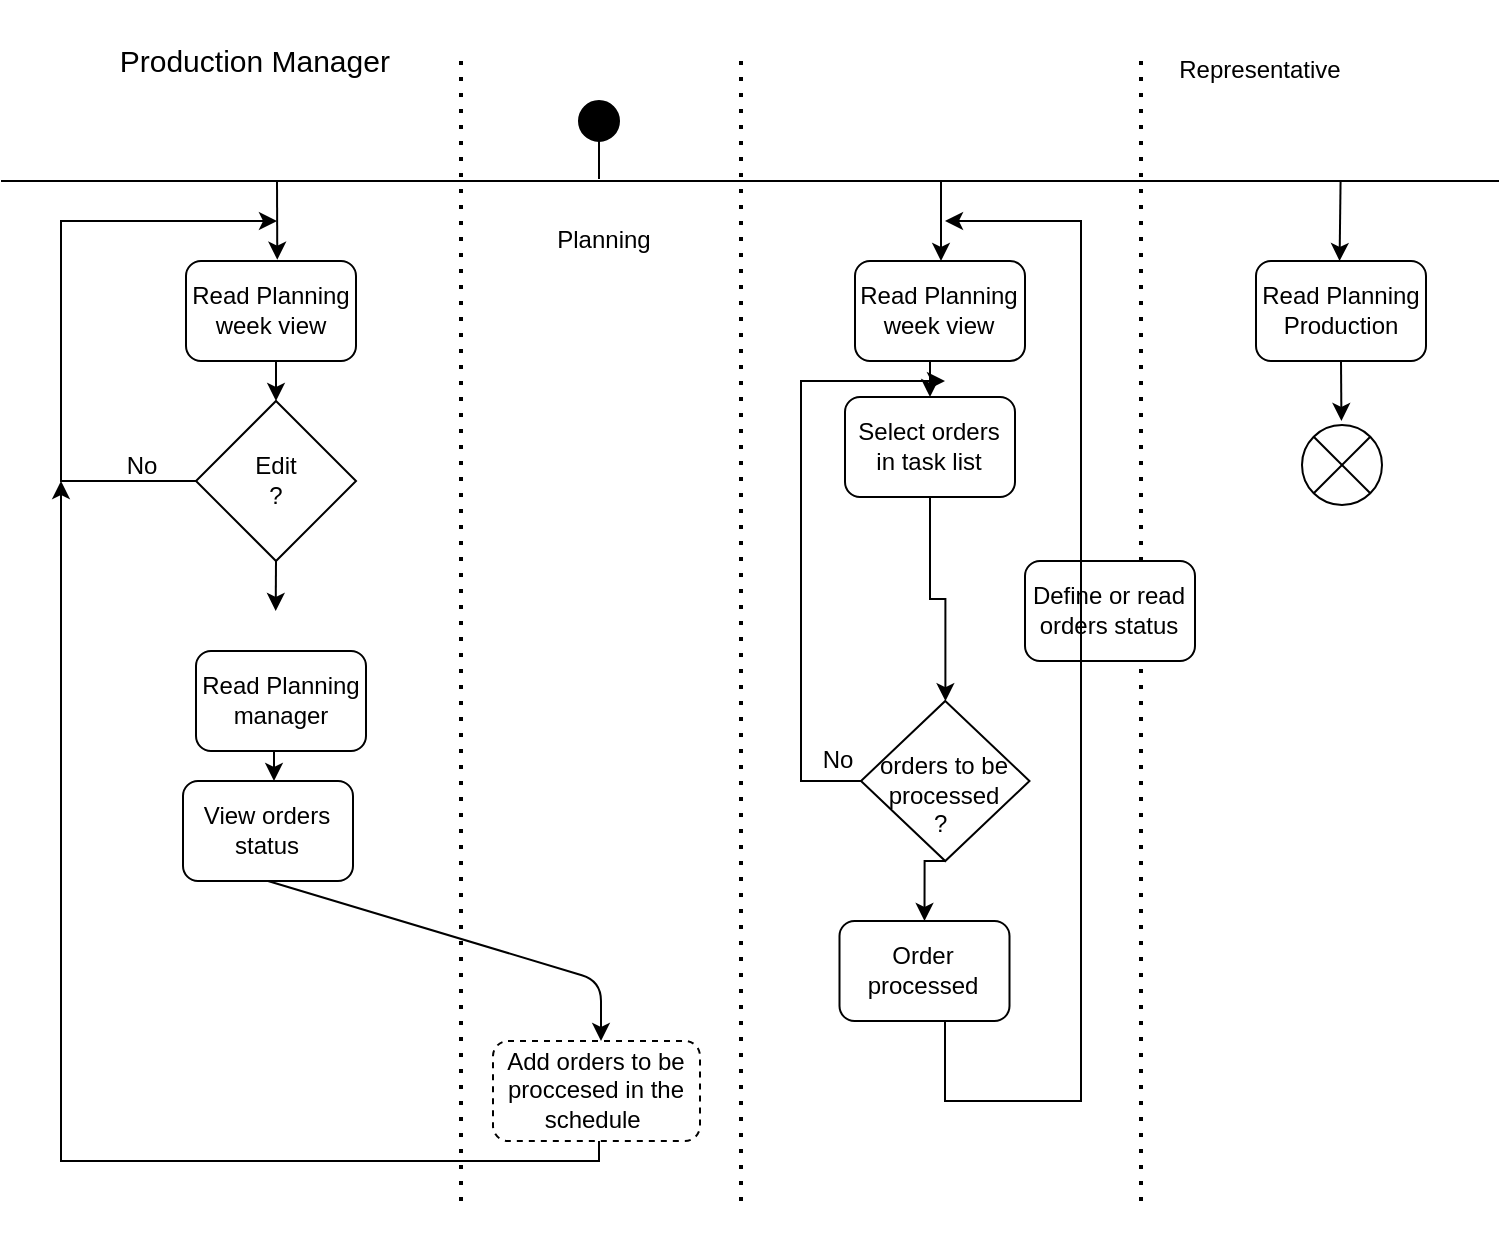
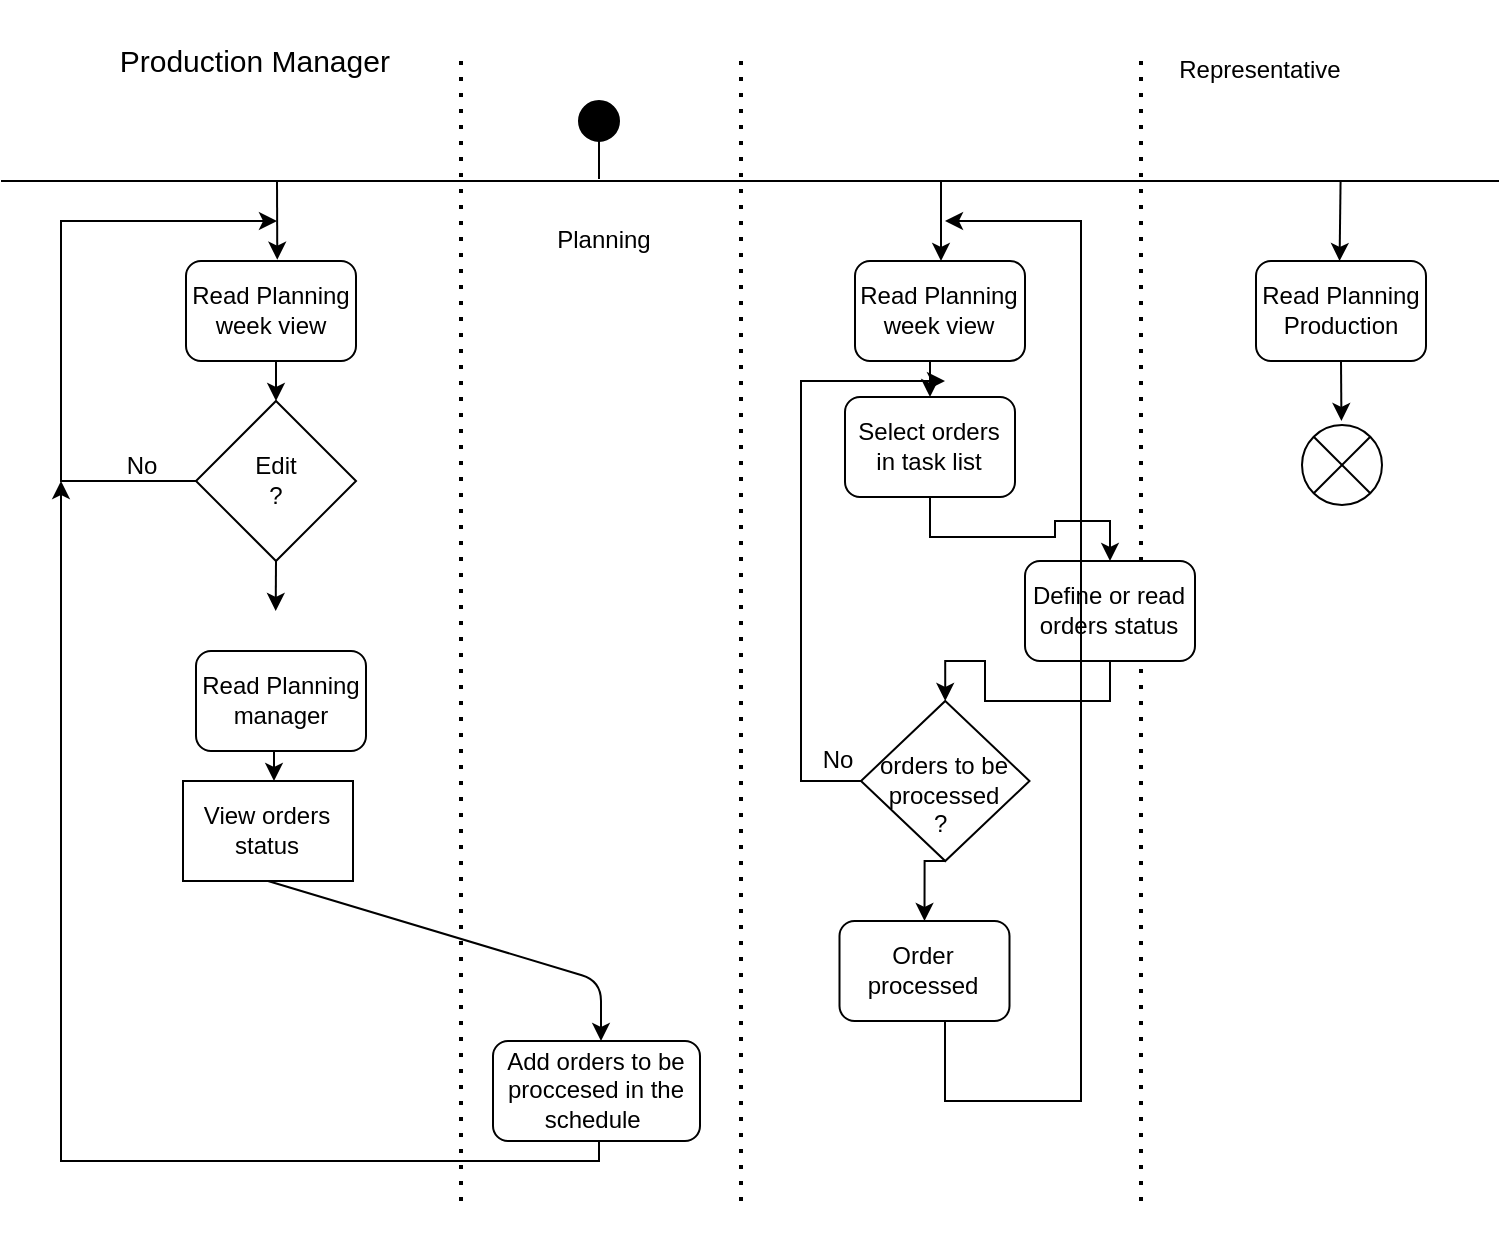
edge "Select orders in task list" -> "orders to be processed ?": now "Select orders in task list" -> "Define or read orders status"
edge "Define or read orders status" -> "orders to be processed ?": added
node "View orders status": shape rounded rectangle -> rectangle
node "Add orders to be proccesed in the schedule": style dashed -> solid
